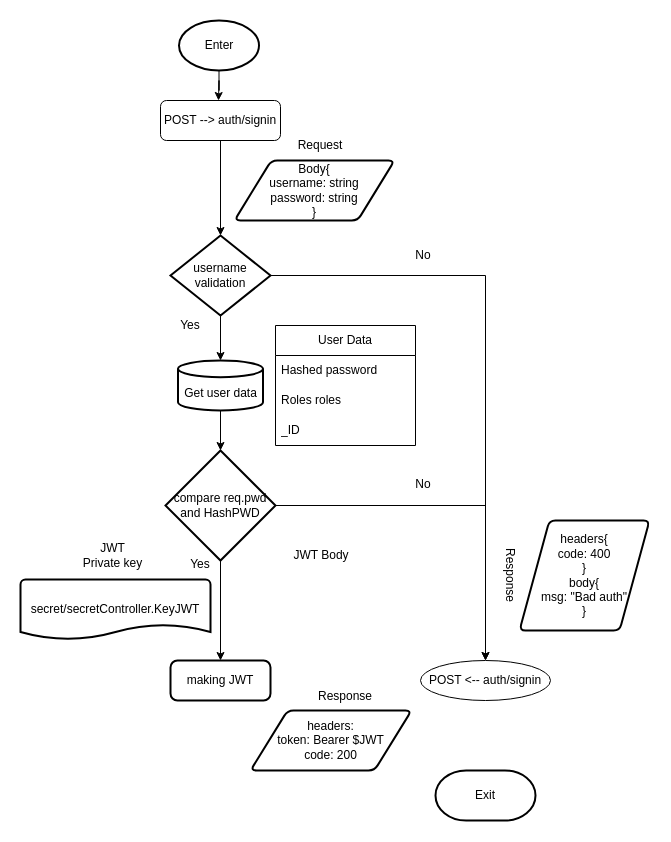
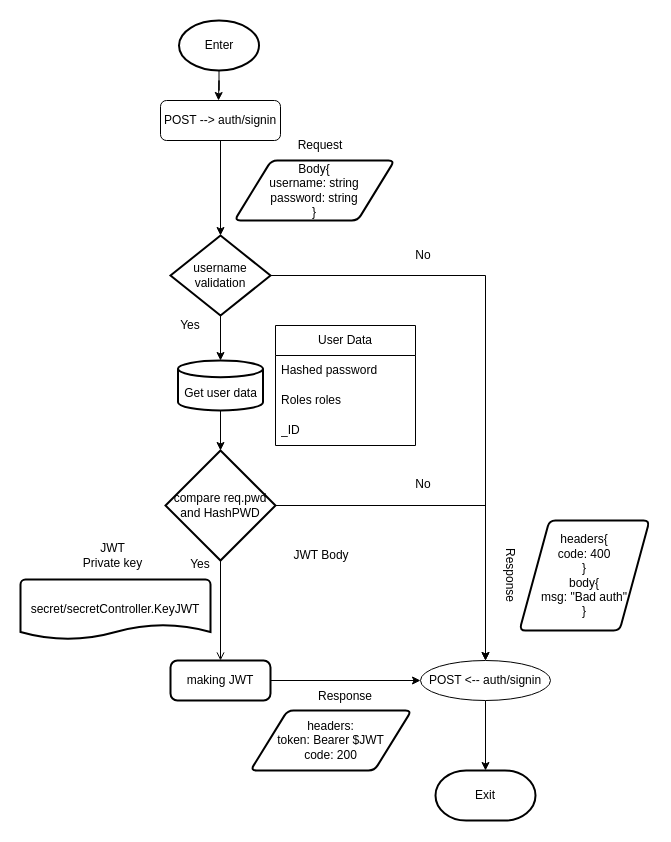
edge "compare req.pwd and HashPWD" -> "making JWT": arrowhead classic -> open
edge "making JWT" -> "POST <-- auth/signin": added
edge "POST <-- auth/signin" -> "Exit": added
